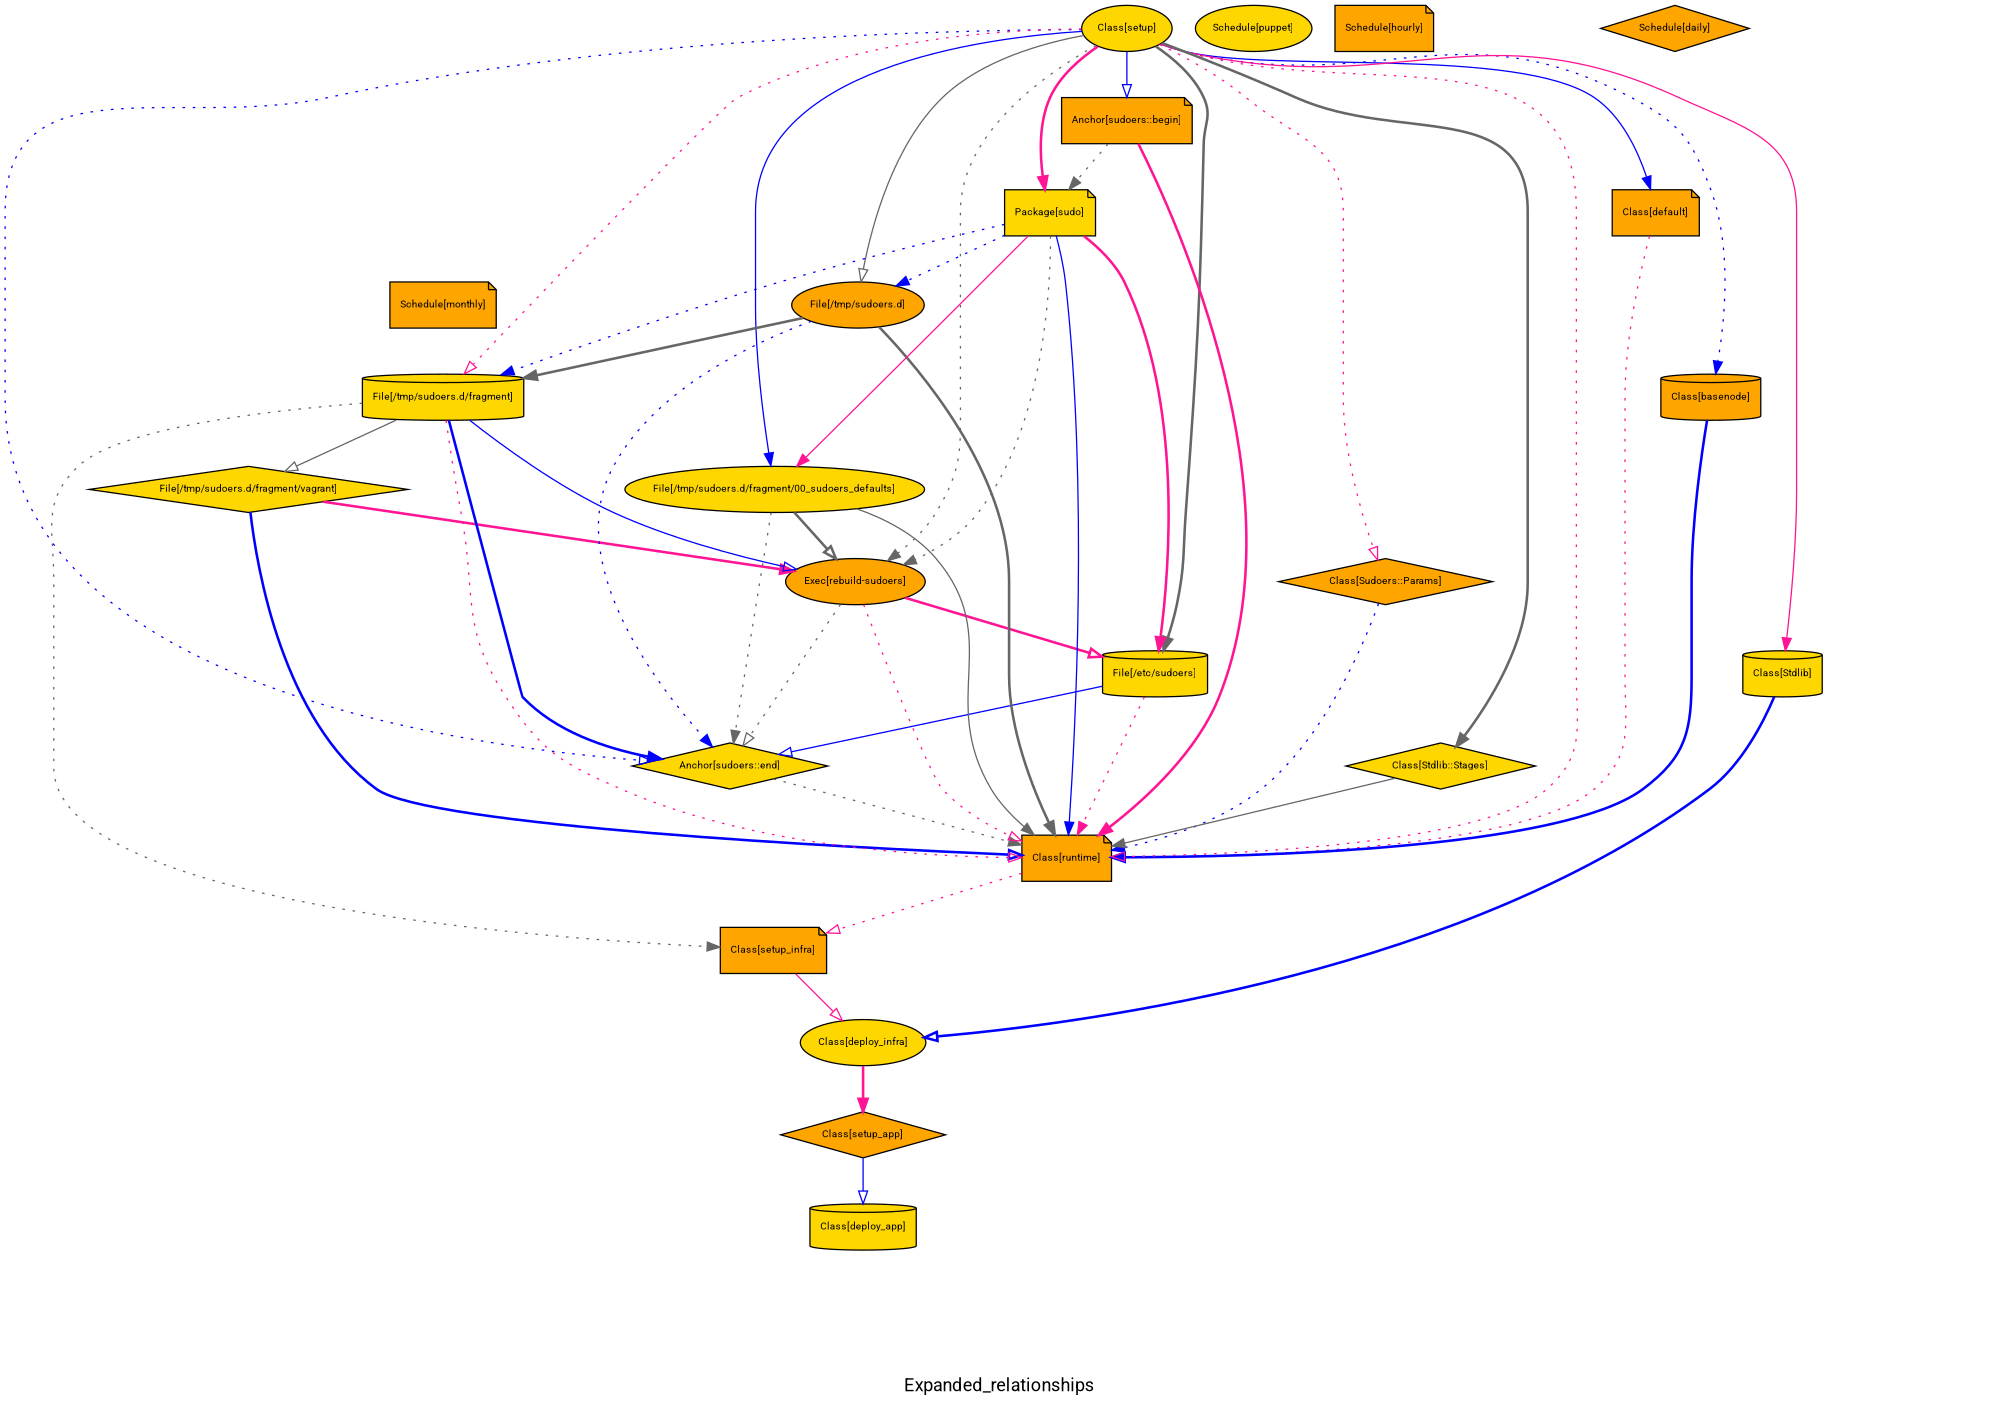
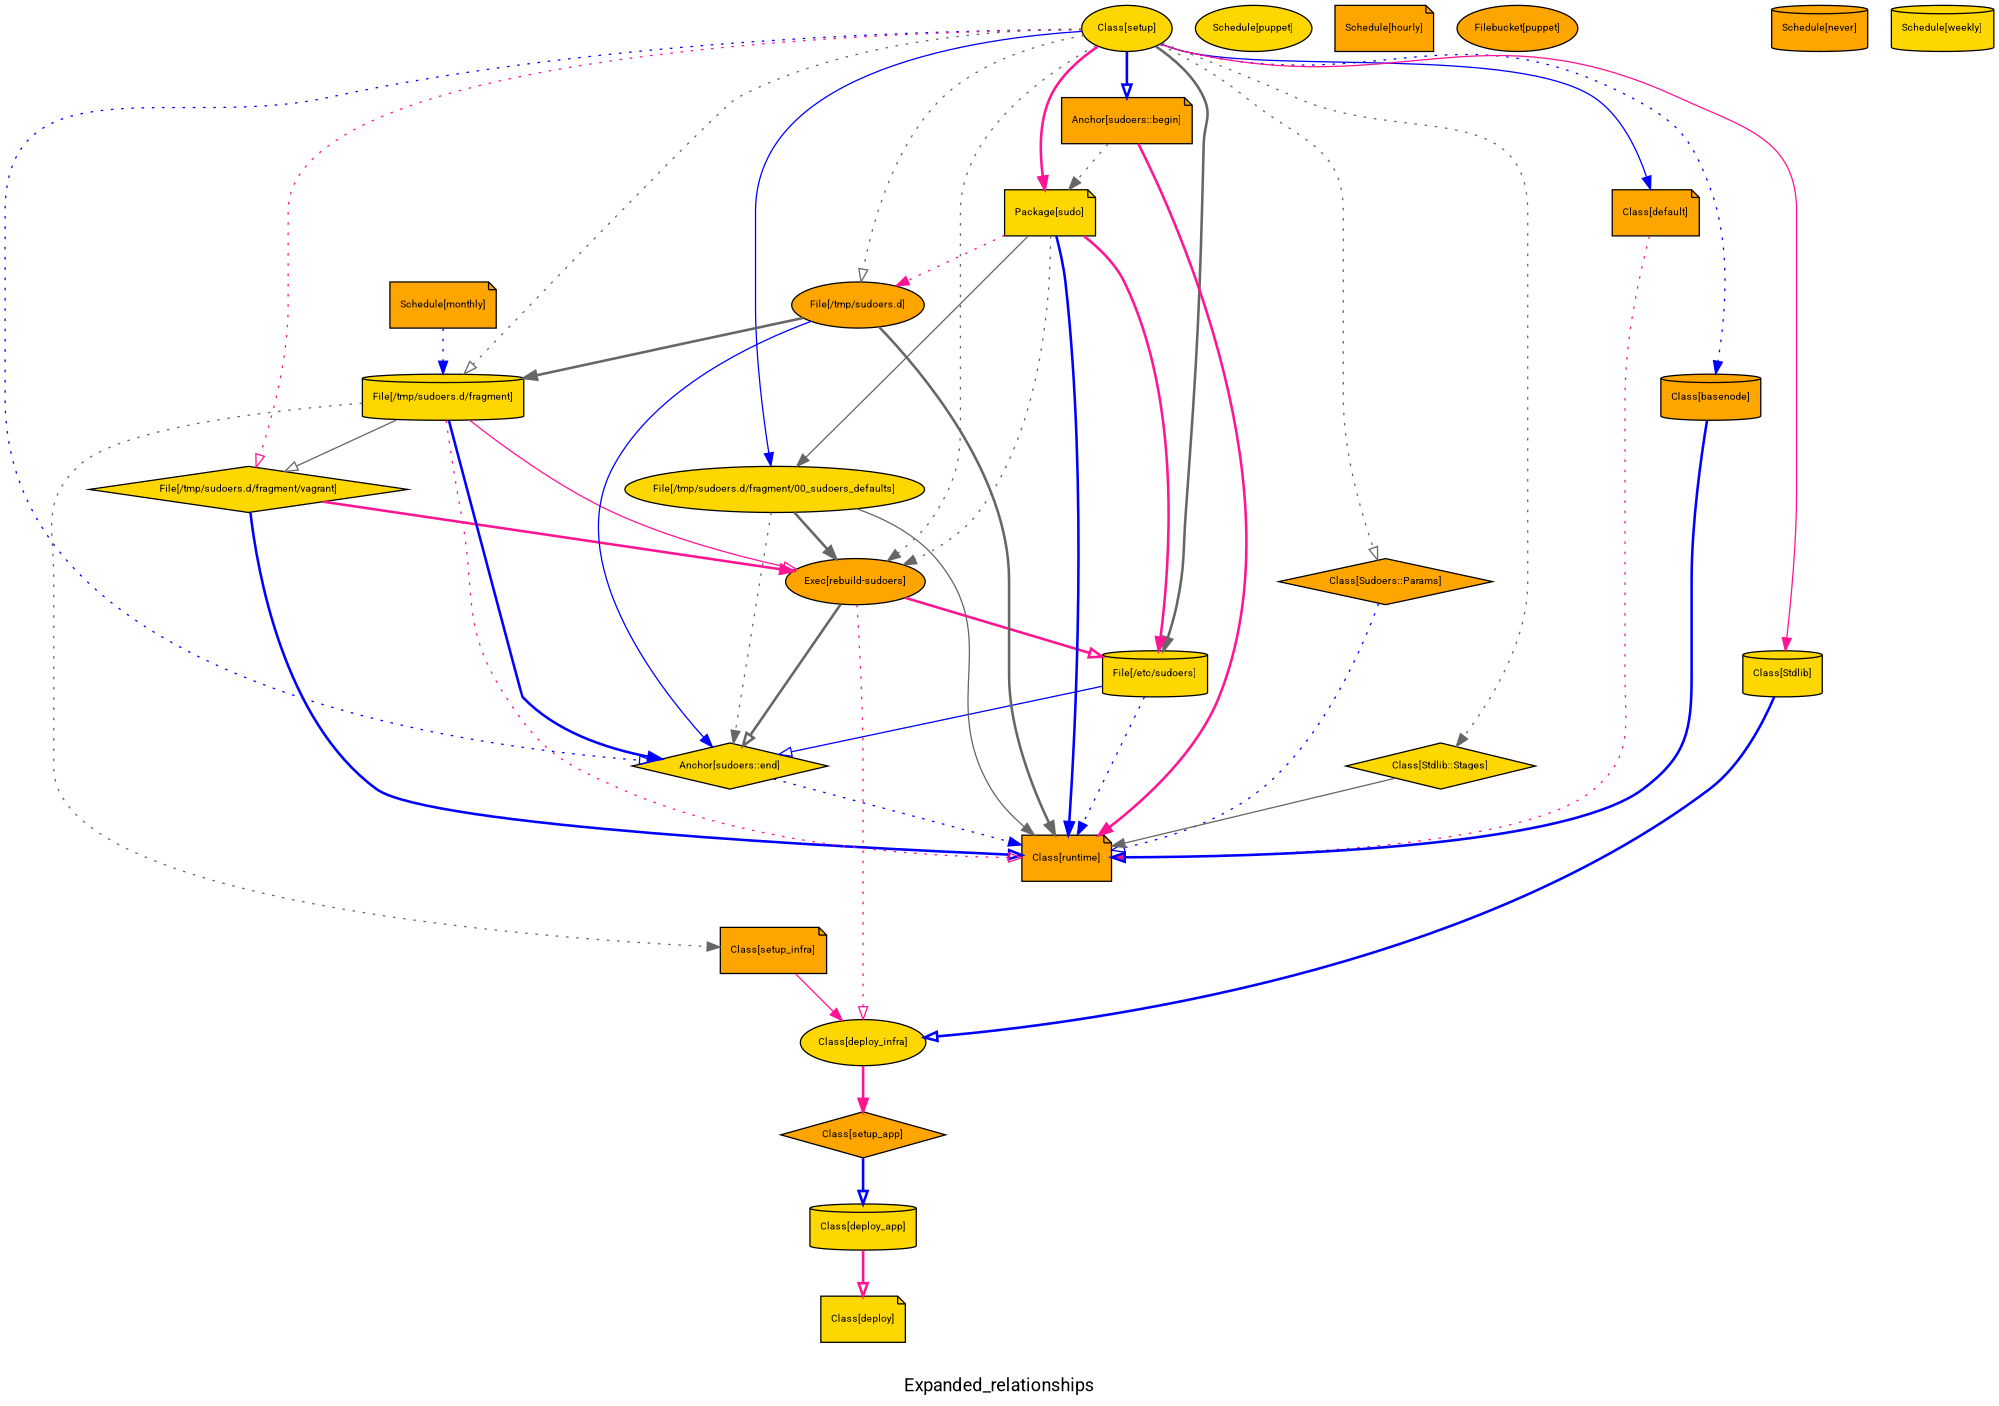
node "Filebucket[puppet]": added
node "Schedule[daily]": removed
node "Schedule[never]": added
node "Schedule[weekly]": added
edge "Class[setup]" -> "Anchor[sudoers::begin]": style solid -> bold
edge "Class[setup]" -> "File[/tmp/sudoers.d/fragment]": color deeppink -> gray40
edge "Class[setup]" -> "File[/tmp/sudoers.d]": style solid -> dotted
edge "Class[setup]" -> "Class[Sudoers::Params]": color deeppink -> gray40
edge "Package[sudo]" -> "File[/tmp/sudoers.d]": color blue -> deeppink
edge "Class[setup]" -> "Class[Stdlib::Stages]": style bold -> dotted
edge "Package[sudo]" -> "File[/tmp/sudoers.d/fragment]": now "Schedule[monthly]" -> "File[/tmp/sudoers.d/fragment]"
edge "Package[sudo]" -> "File[/tmp/sudoers.d/fragment/00_sudoers_defaults]": color deeppink -> gray40
edge "Class[setup]" -> "Class[runtime]": now "Class[setup]" -> "File[/tmp/sudoers.d/fragment/vagrant]"
edge "File[/tmp/sudoers.d]" -> "Anchor[sudoers::end]": style dotted -> solid
edge "File[/tmp/sudoers.d/fragment]" -> "Exec[rebuild-sudoers]": color blue -> deeppink
edge "Package[sudo]" -> "Class[runtime]": style solid -> bold
edge "File[/tmp/sudoers.d/fragment/00_sudoers_defaults]" -> "Exec[rebuild-sudoers]": arrowhead onormal -> normal
edge "Exec[rebuild-sudoers]" -> "Anchor[sudoers::end]": style dotted -> bold
edge "Exec[rebuild-sudoers]" -> "Class[runtime]": now "Exec[rebuild-sudoers]" -> "Class[deploy_infra]"
edge "File[/etc/sudoers]" -> "Class[runtime]": color deeppink -> blue
edge "Class[Sudoers::Params]" -> "Class[runtime]": arrowhead normal -> onormal
edge "Anchor[sudoers::end]" -> "Class[runtime]": color gray40 -> blue
edge "Class[basenode]" -> "Class[runtime]": arrowhead normal -> onormal
edge "Class[runtime]" -> "Class[setup_infra]": removed
edge "Class[setup_infra]" -> "Class[deploy_infra]": arrowhead onormal -> normal
edge "Class[setup_app]" -> "Class[deploy_app]": style solid -> bold
node "Class[deploy]": added
